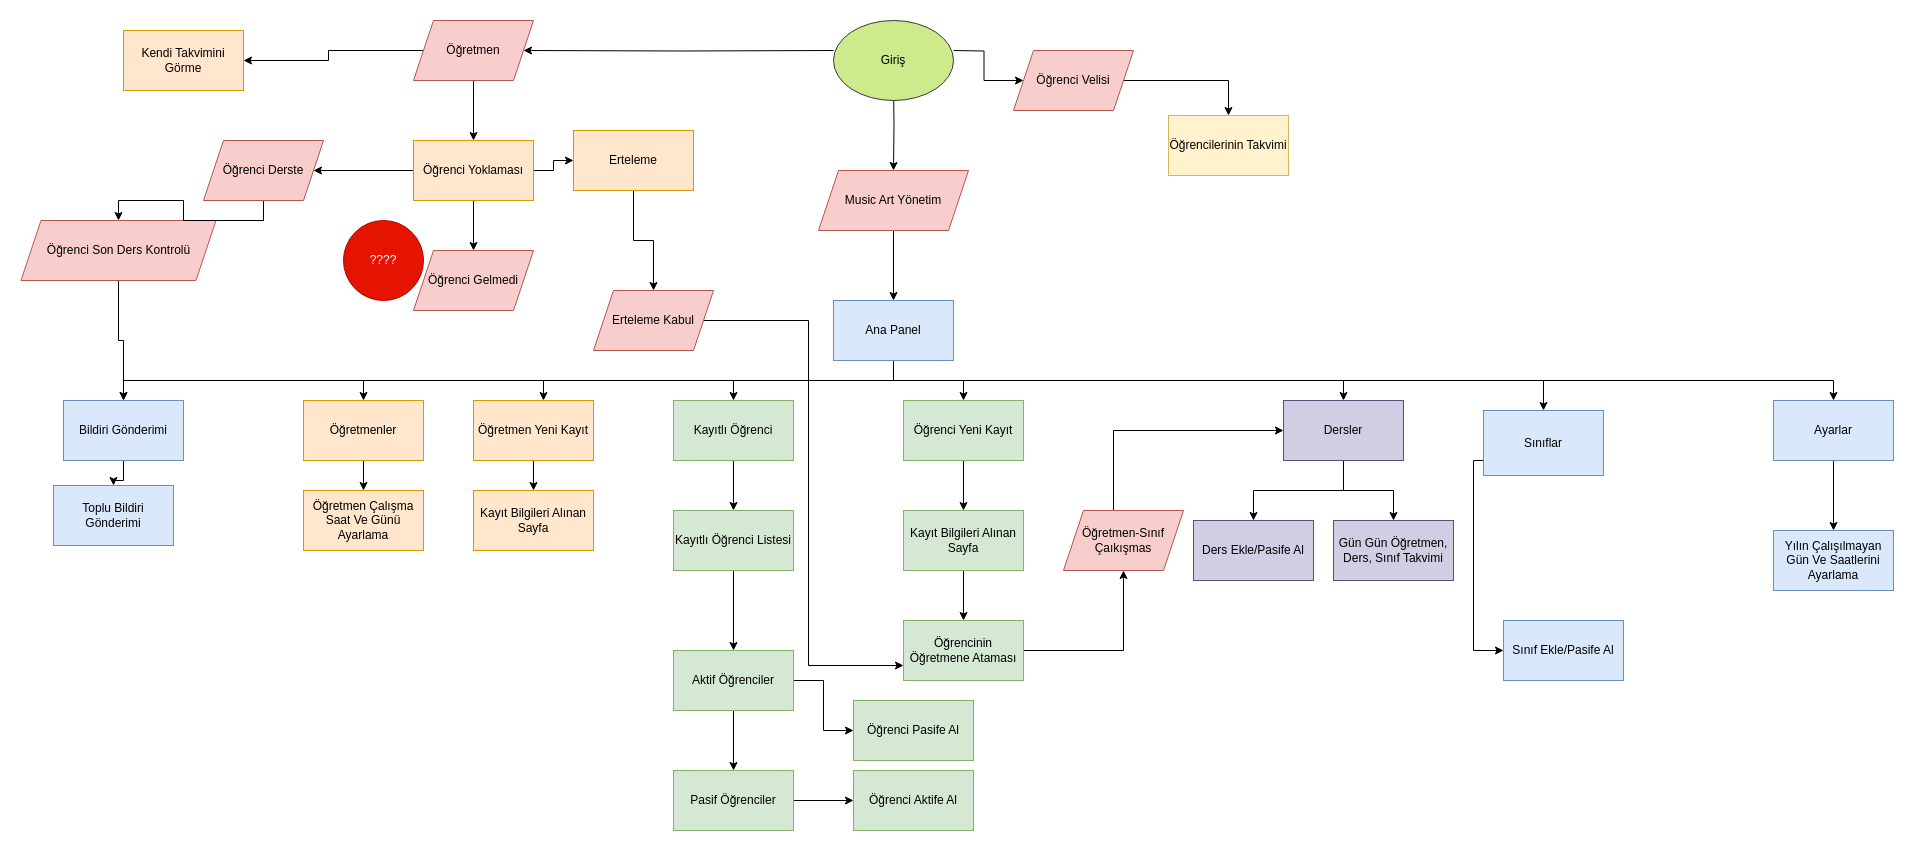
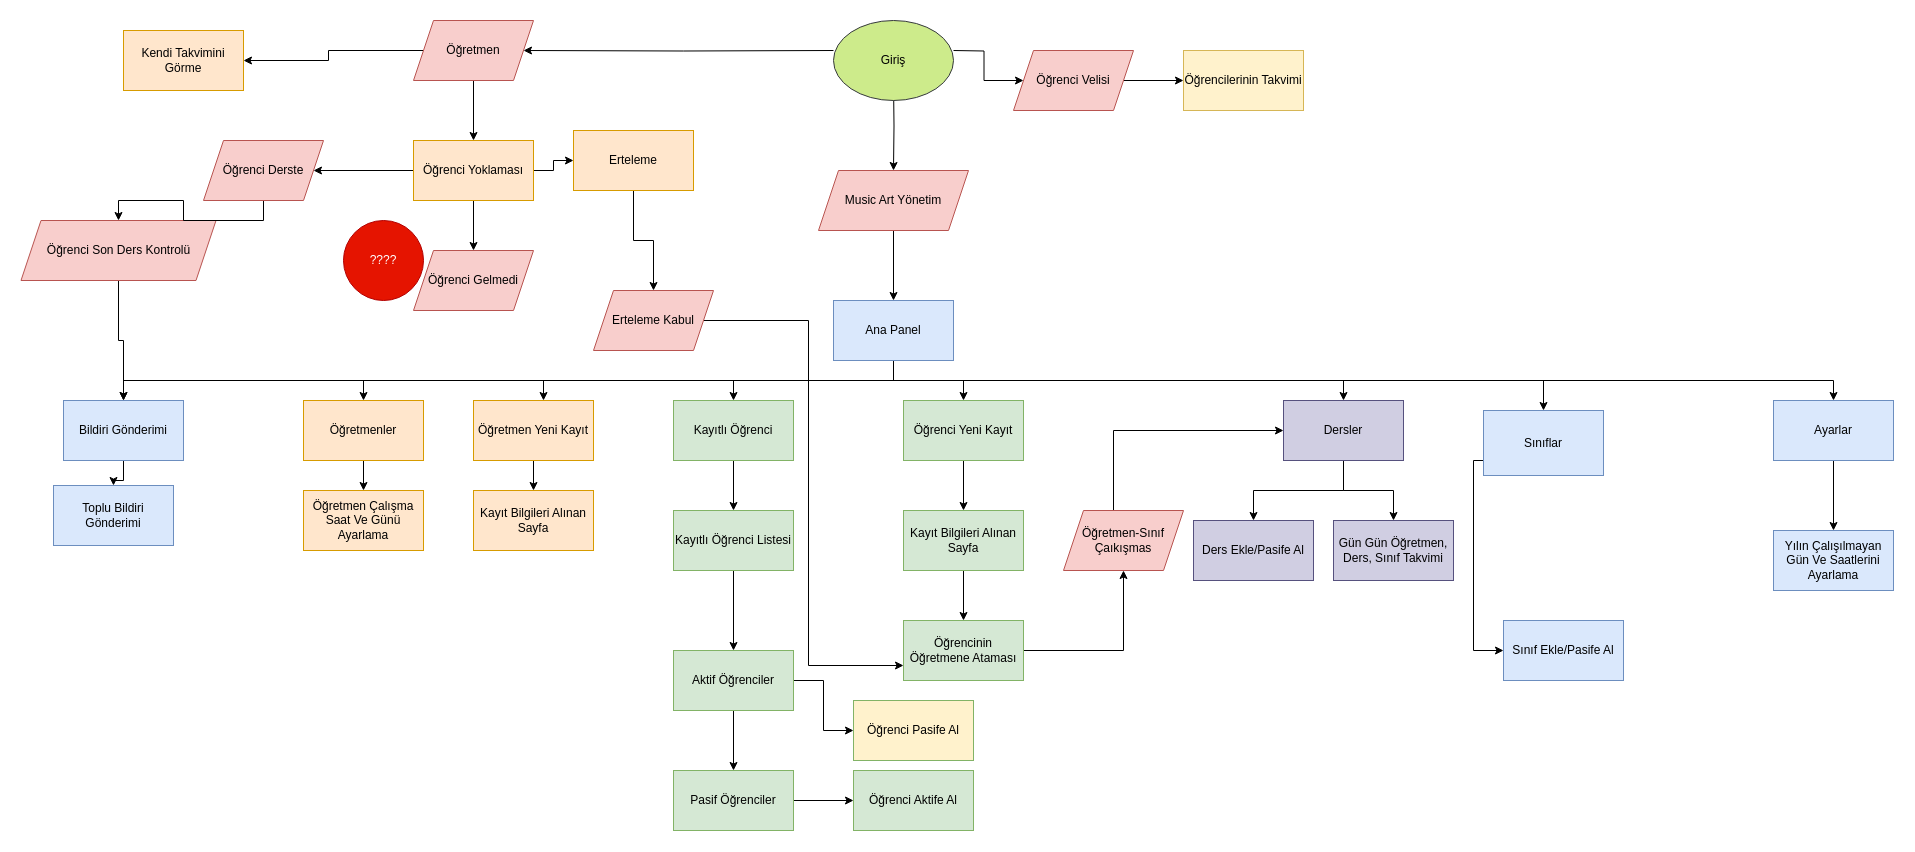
node "Öğrencilerinin Takvimi": moved (1229, 146) -> (1244, 81)
node "Öğrenci Pasife Al": fillcolor #d5e8d4 -> #fff2cc
